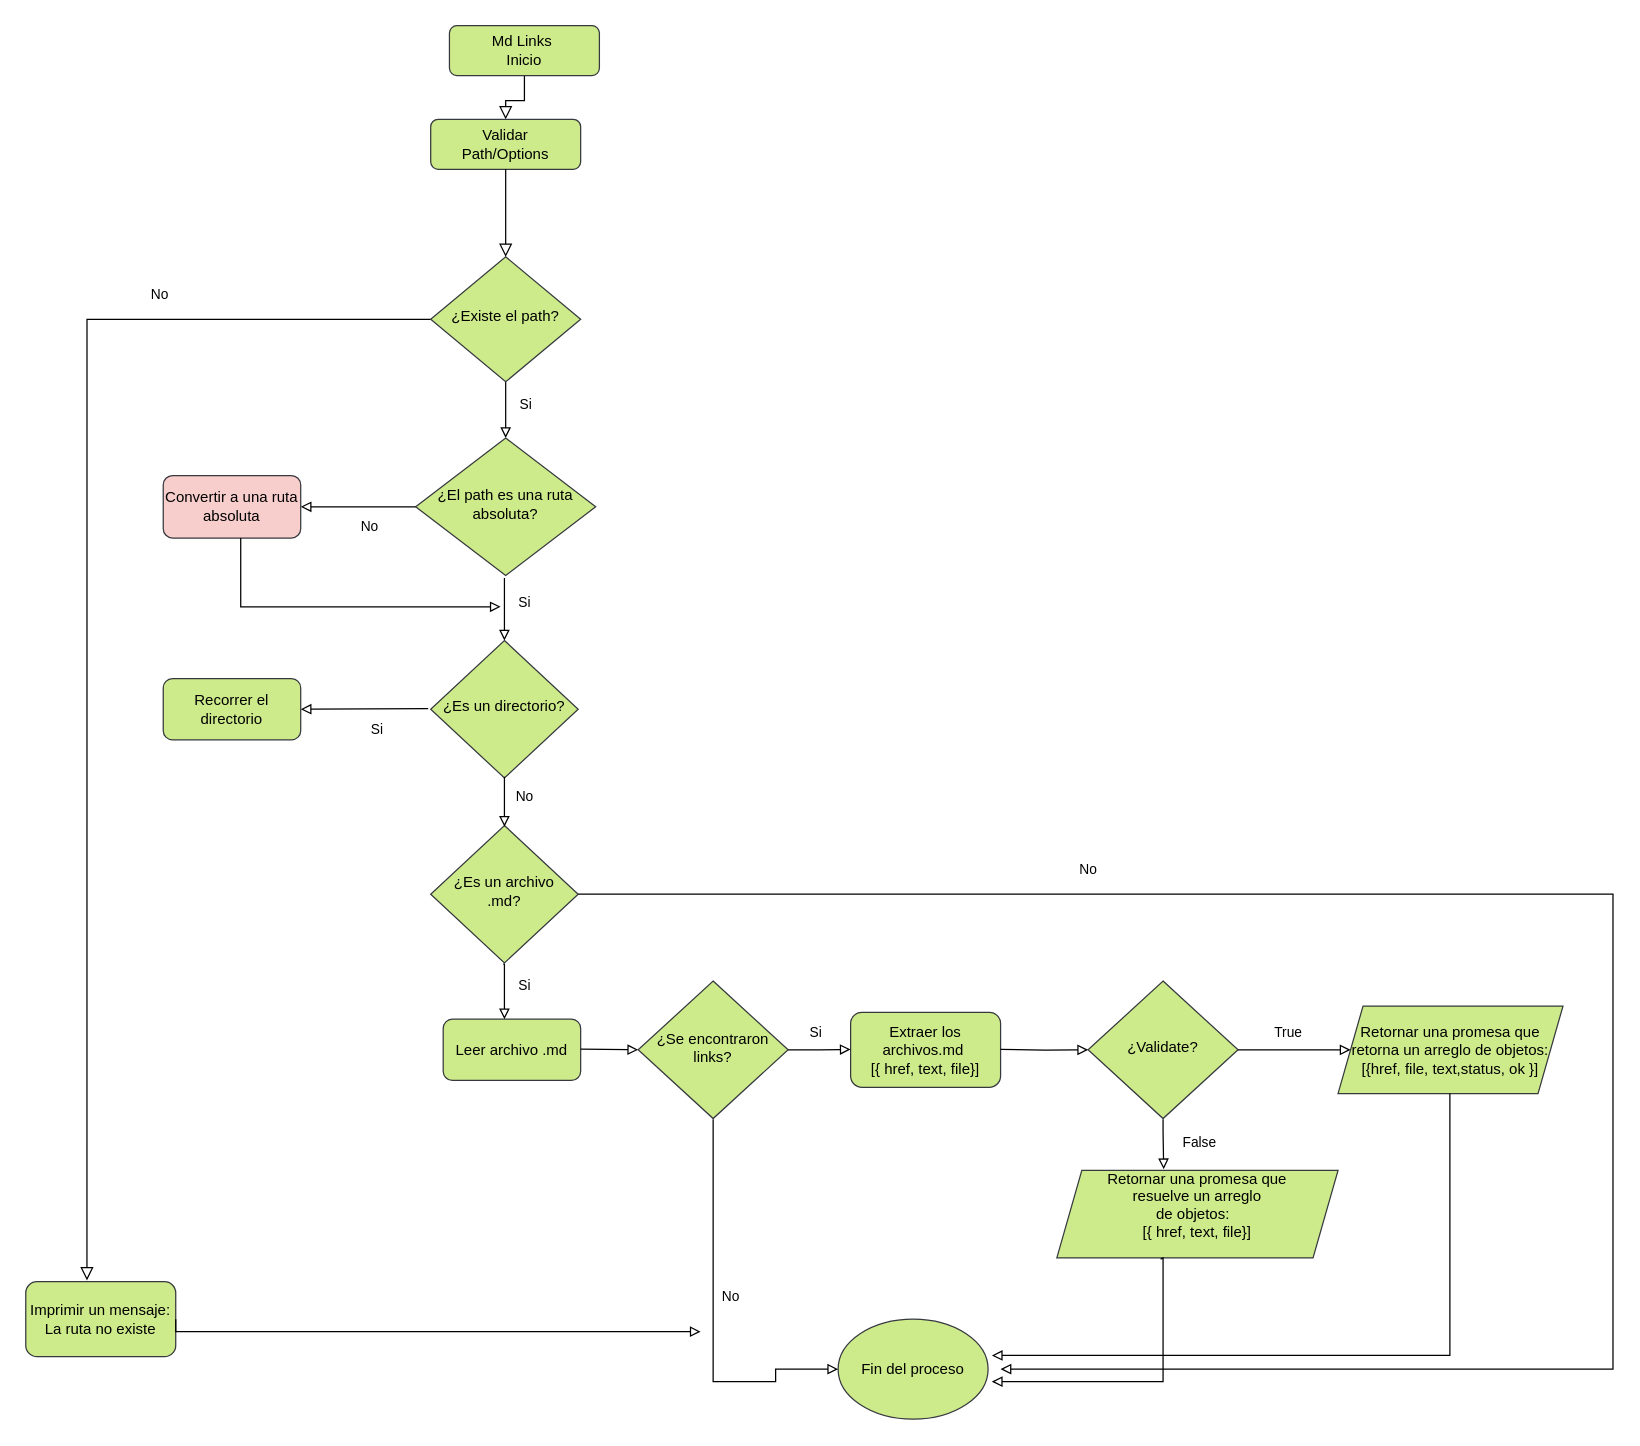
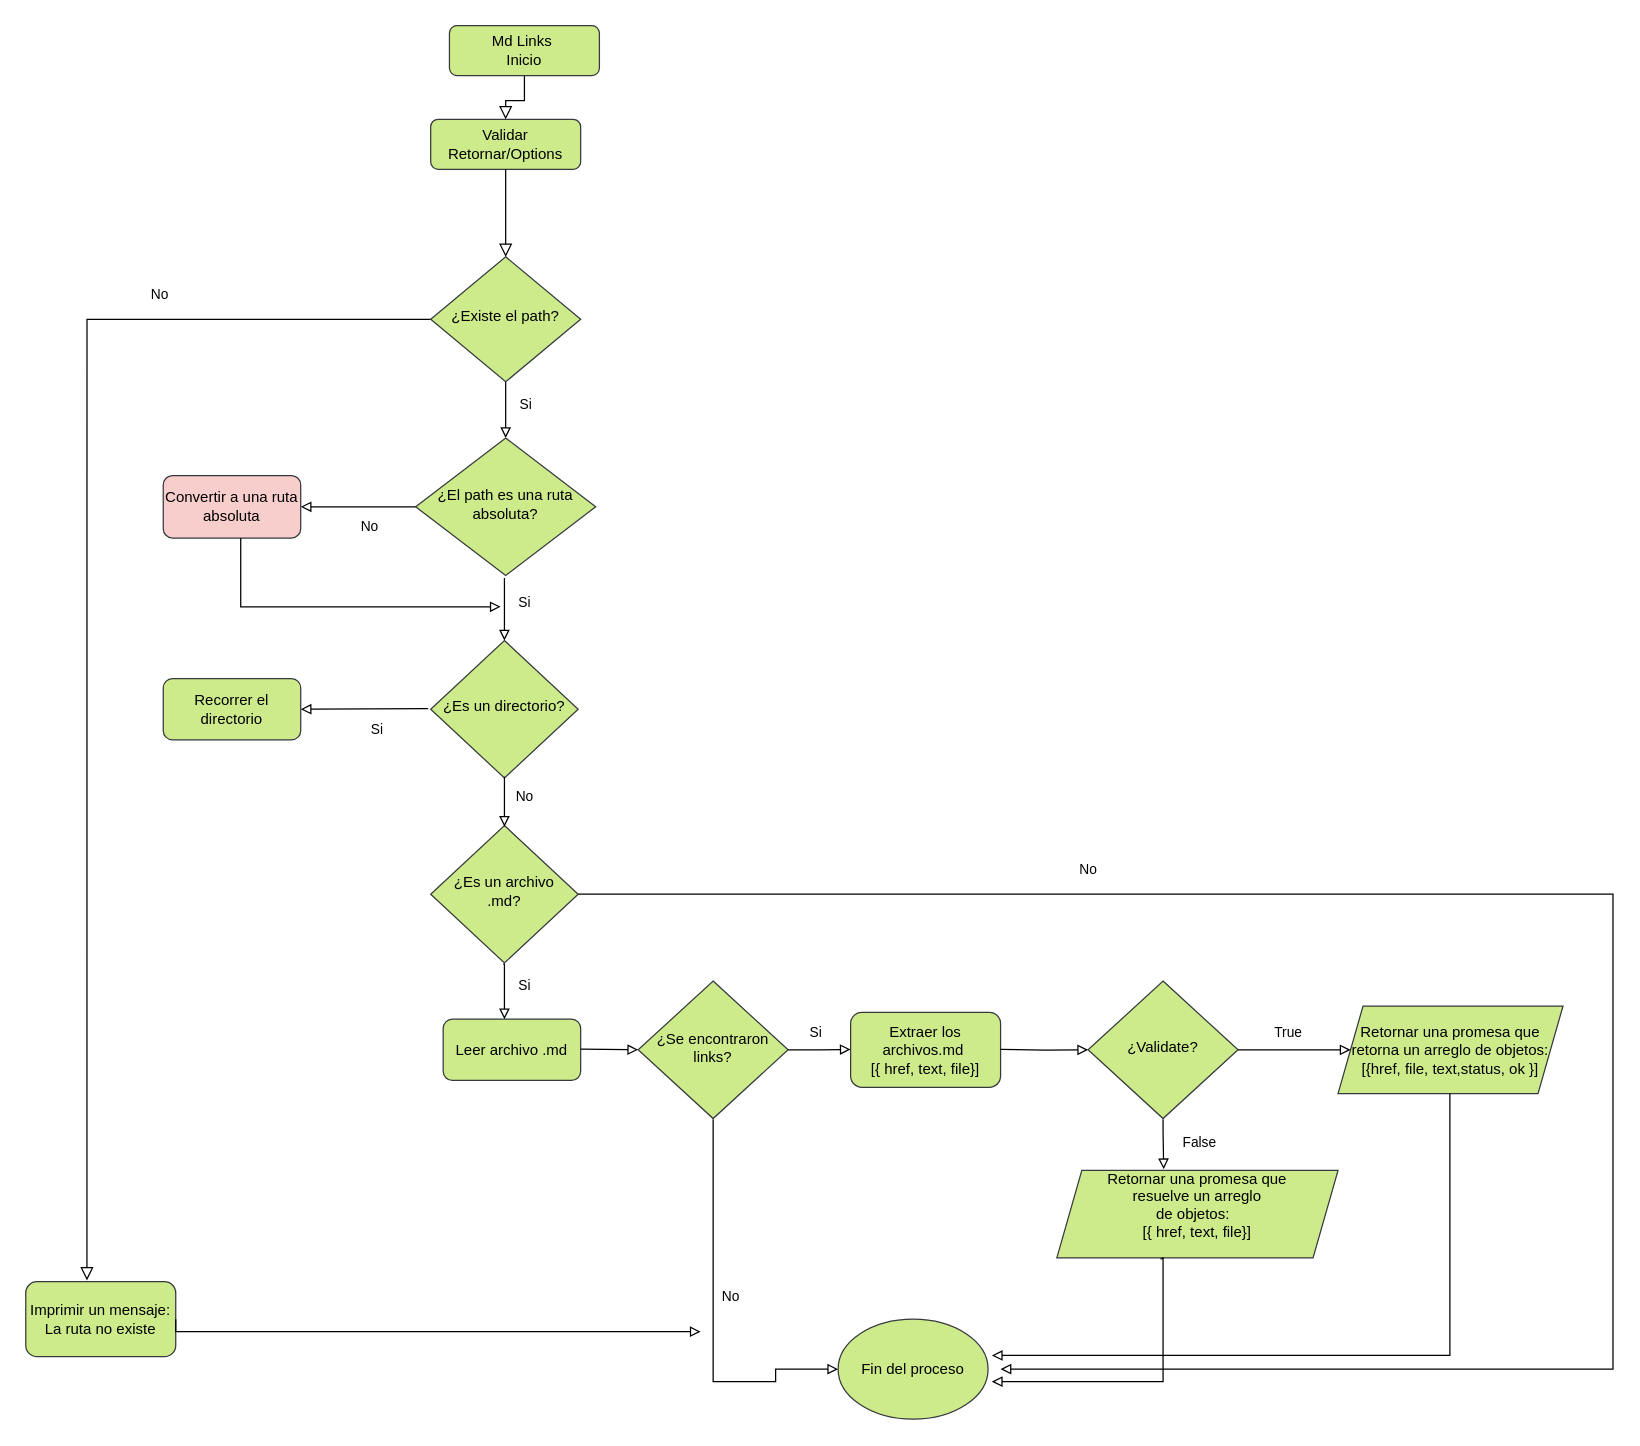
node "Validar Path/Options": label "Validar Path/Options" -> "Validar Retornar/Options"
